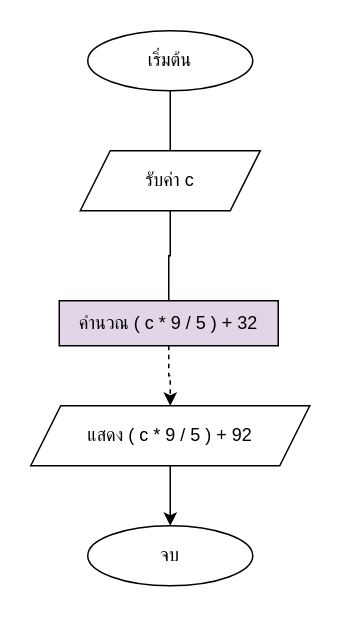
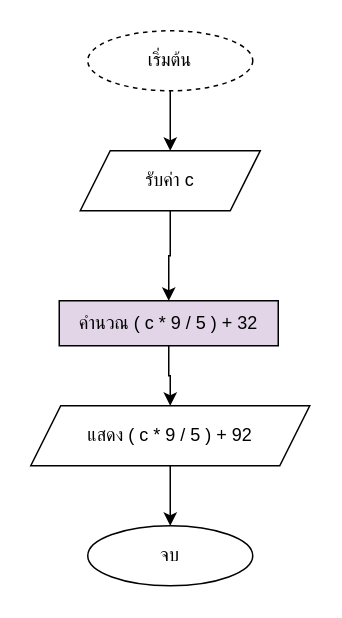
node "เริ่มต้น": style solid -> dashed
edge "เริ่มต้น" -- "รับค่า c": arrowhead none -> classic
edge "รับค่า c" -- "คำนวณ ( c * 9 / 5 ) + 32": arrowhead none -> classic
edge "คำนวณ ( c * 9 / 5 ) + 32" -> "แสดง ( c * 9 / 5 ) + 92": style dashed -> solid
